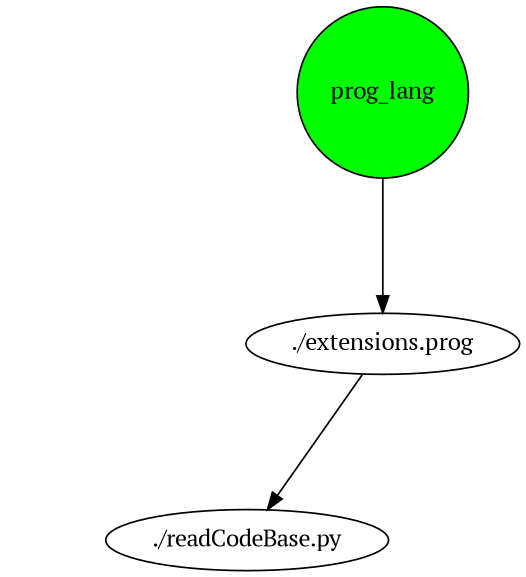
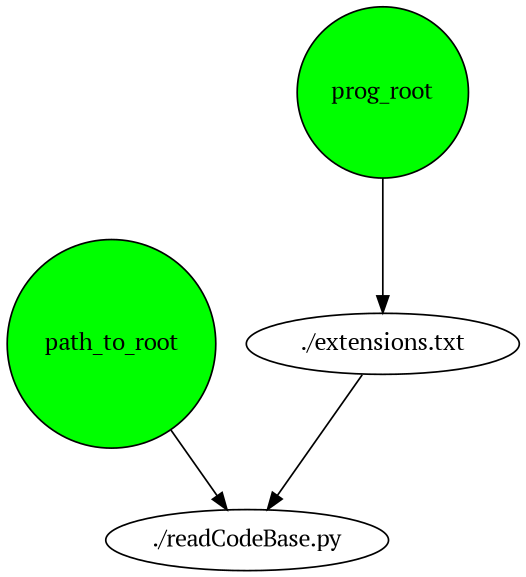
node "prog_lang": label "prog_lang" -> "prog_root"
node "path_to_root": added
node "./extensions.prog": label "./extensions.prog" -> "./extensions.txt"
